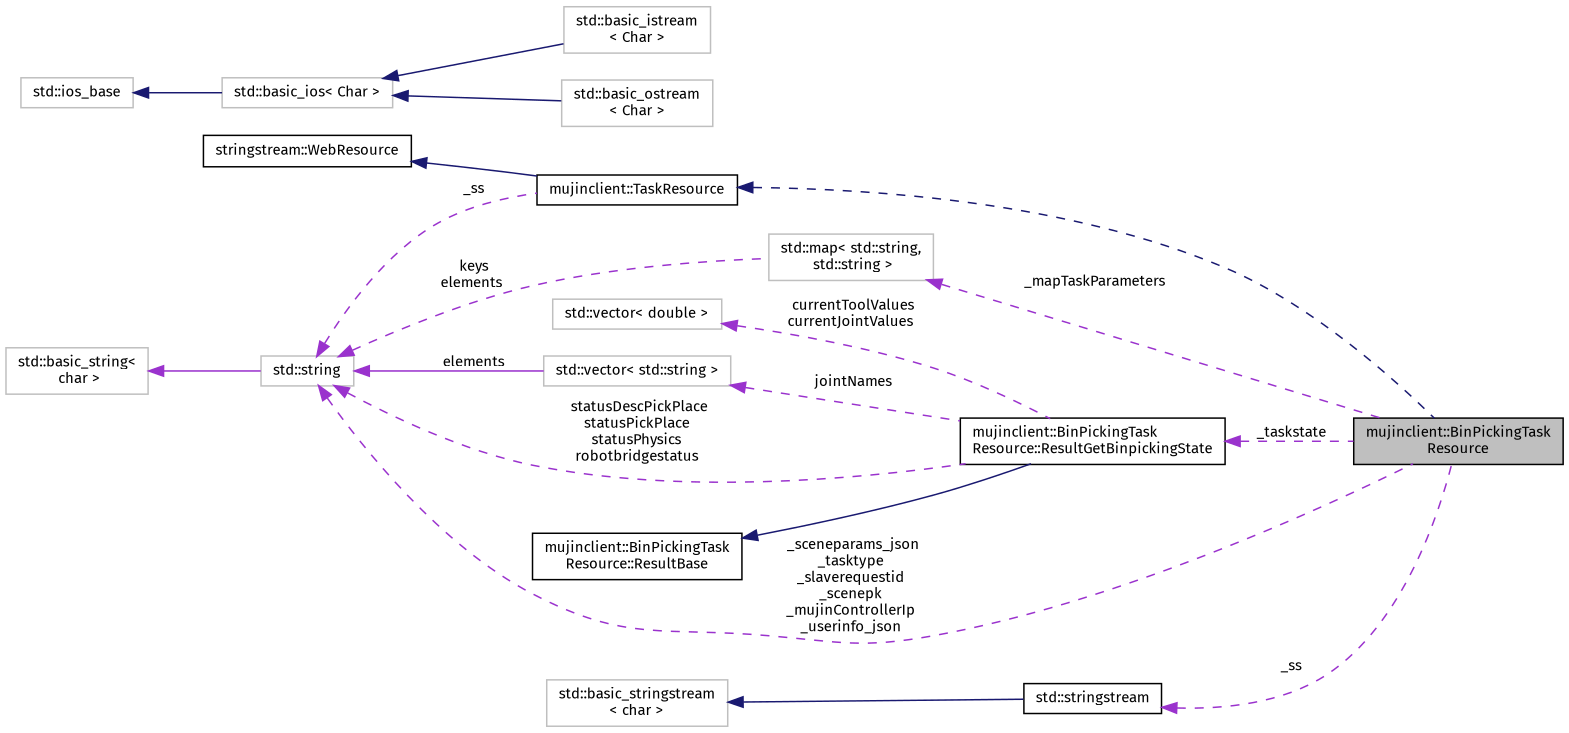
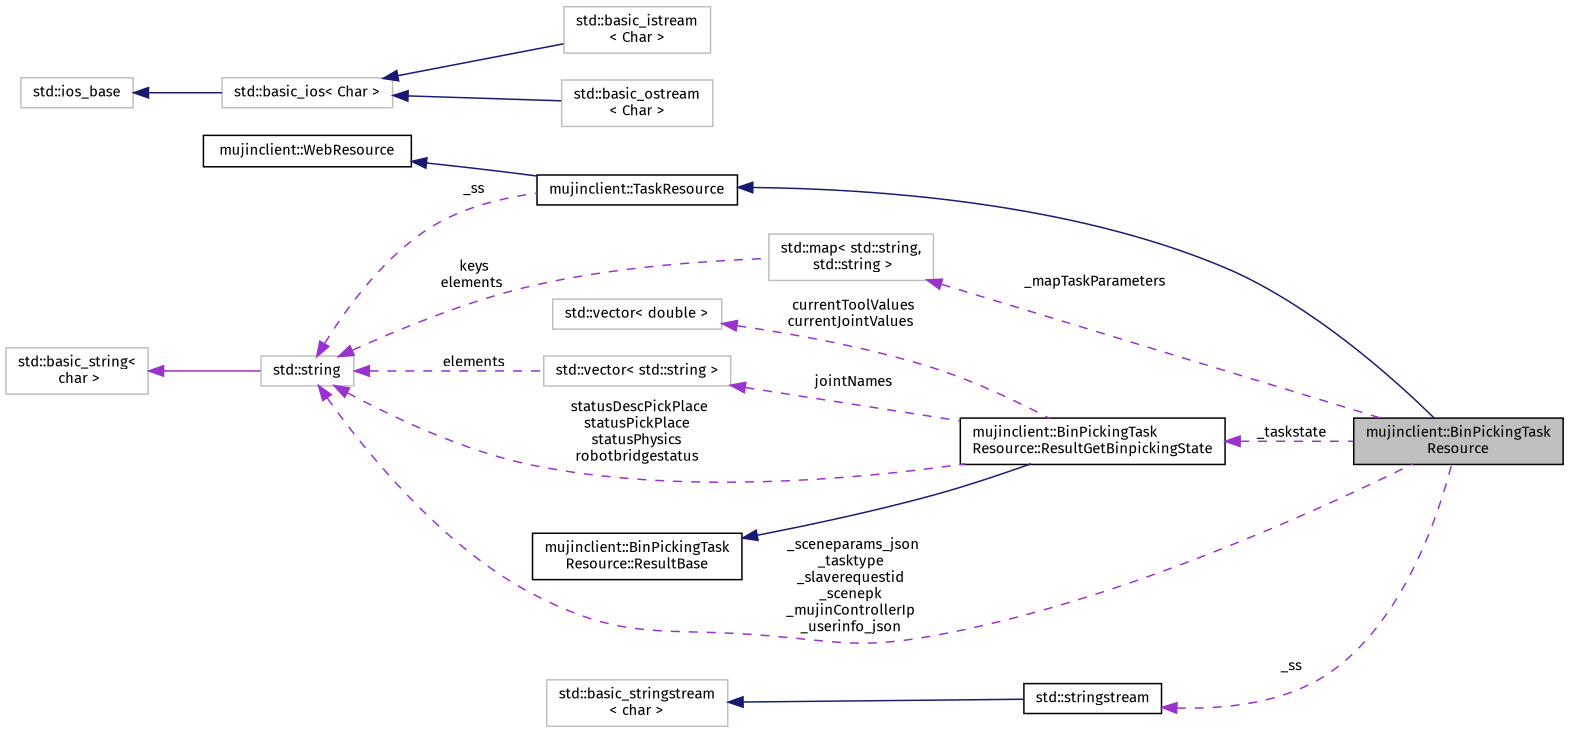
node "stringstream::WebResource": label "stringstream::WebResource" -> "mujinclient::WebResource"
edge "mujinclient::BinPickingTask Resource" -> "mujinclient::TaskResource": style dashed -> solid
edge "std::vector< std::string >" -> "std::string": style solid -> dashed
